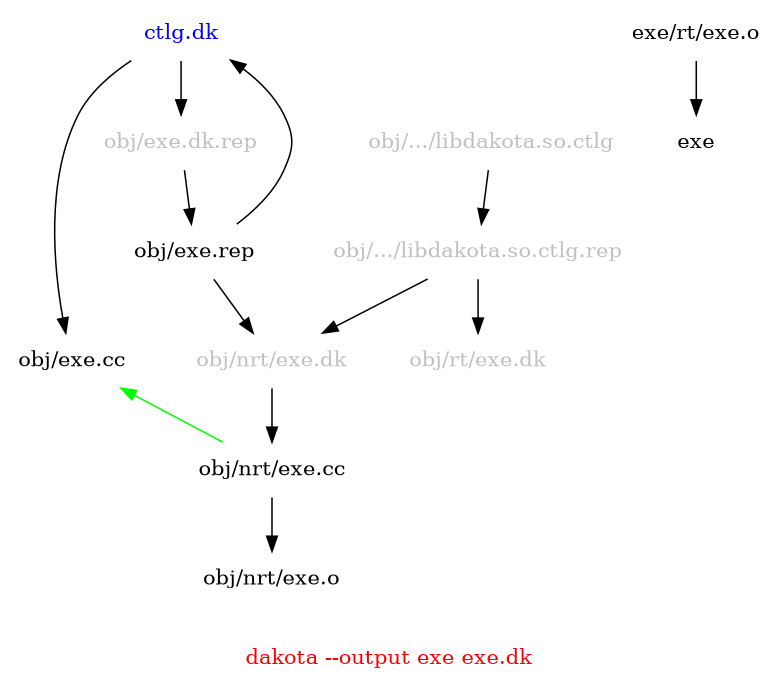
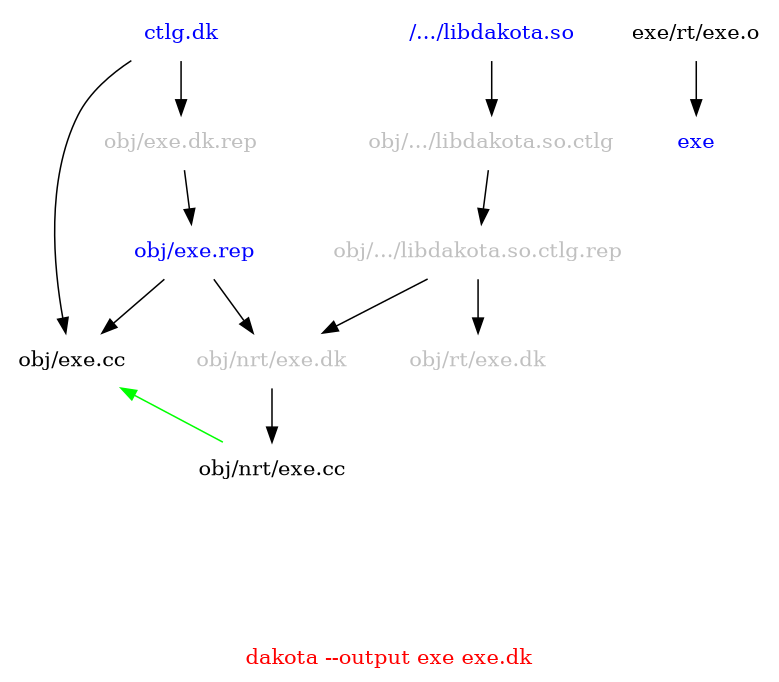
node "/.../libdakota.so": added
node "exe": fontcolor black -> blue
edge "obj/exe.rep" -> "ctlg.dk": now "obj/exe.rep" -> "obj/exe.cc"
node "obj/exe.rep": fontcolor black -> blue
node "obj/nrt/exe.o": removed
